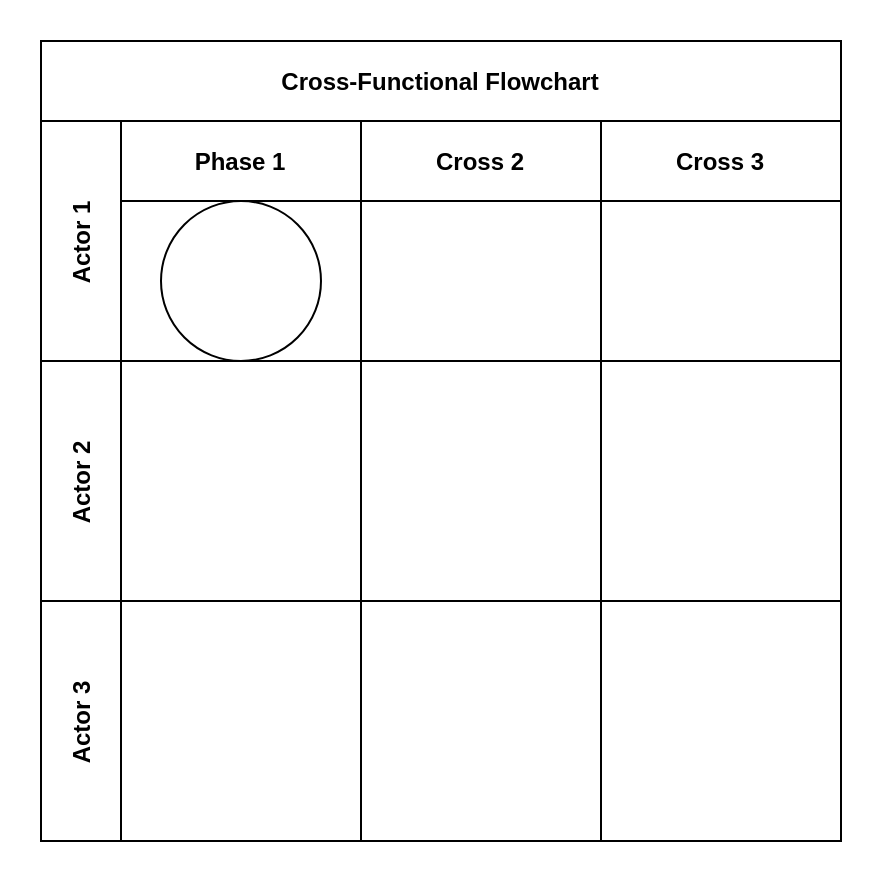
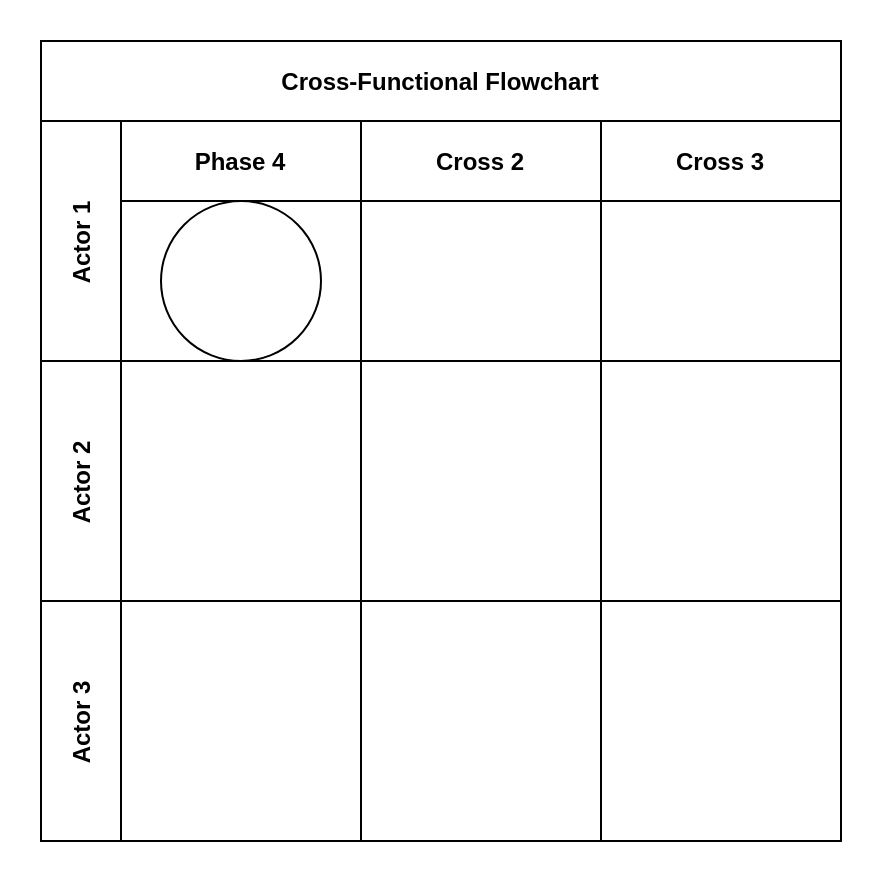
node "Phase 1": label "Phase 1" -> "Phase 4"
